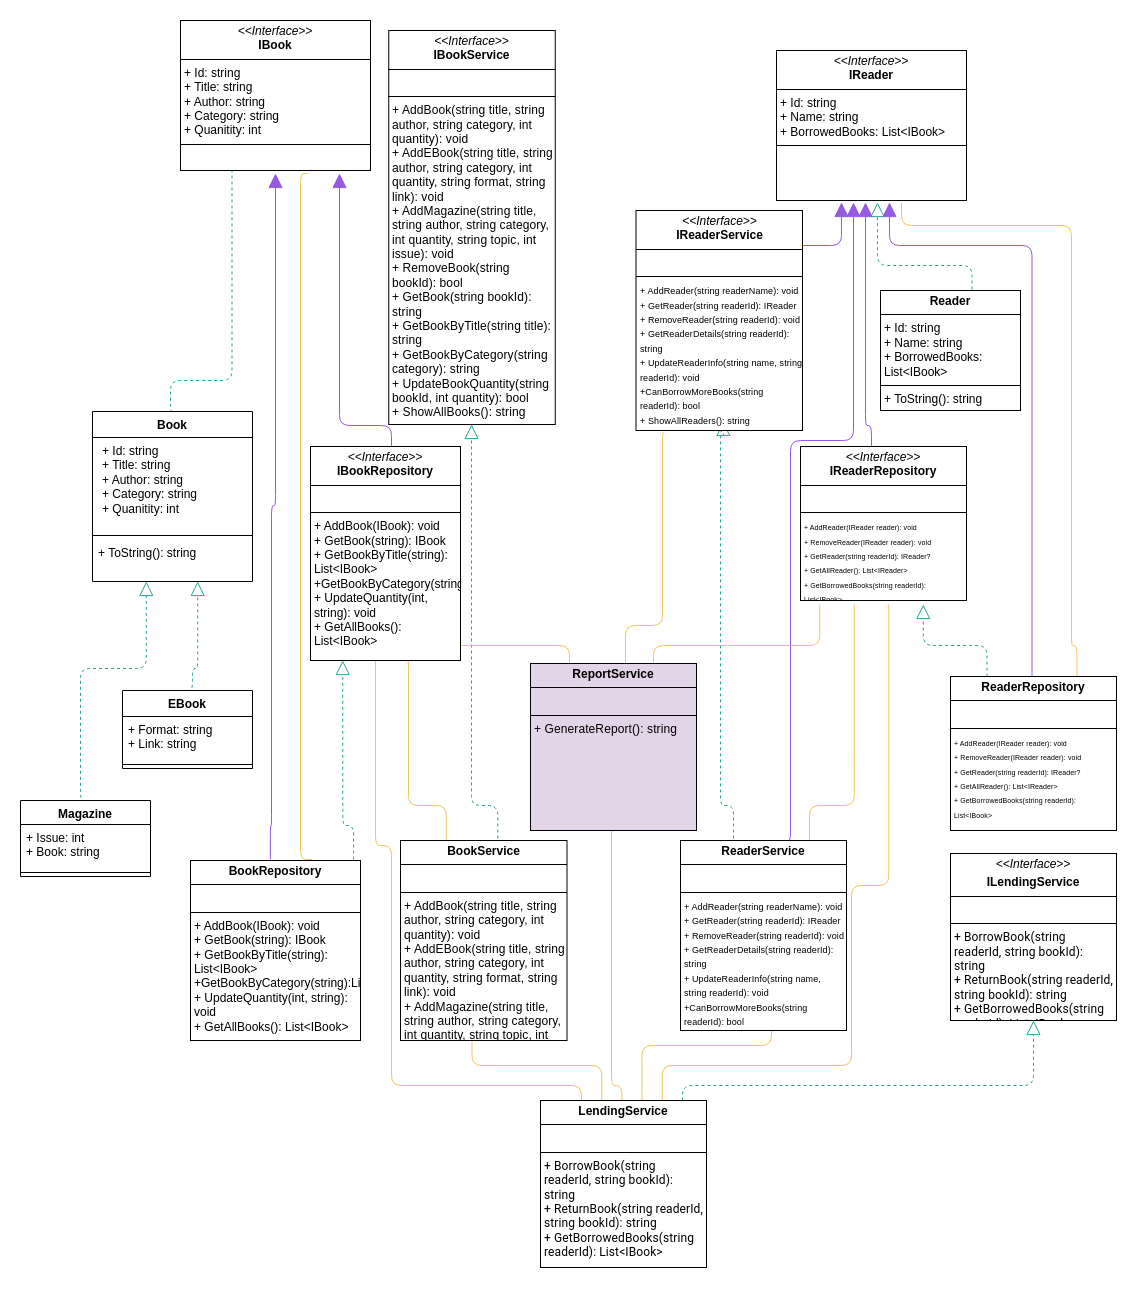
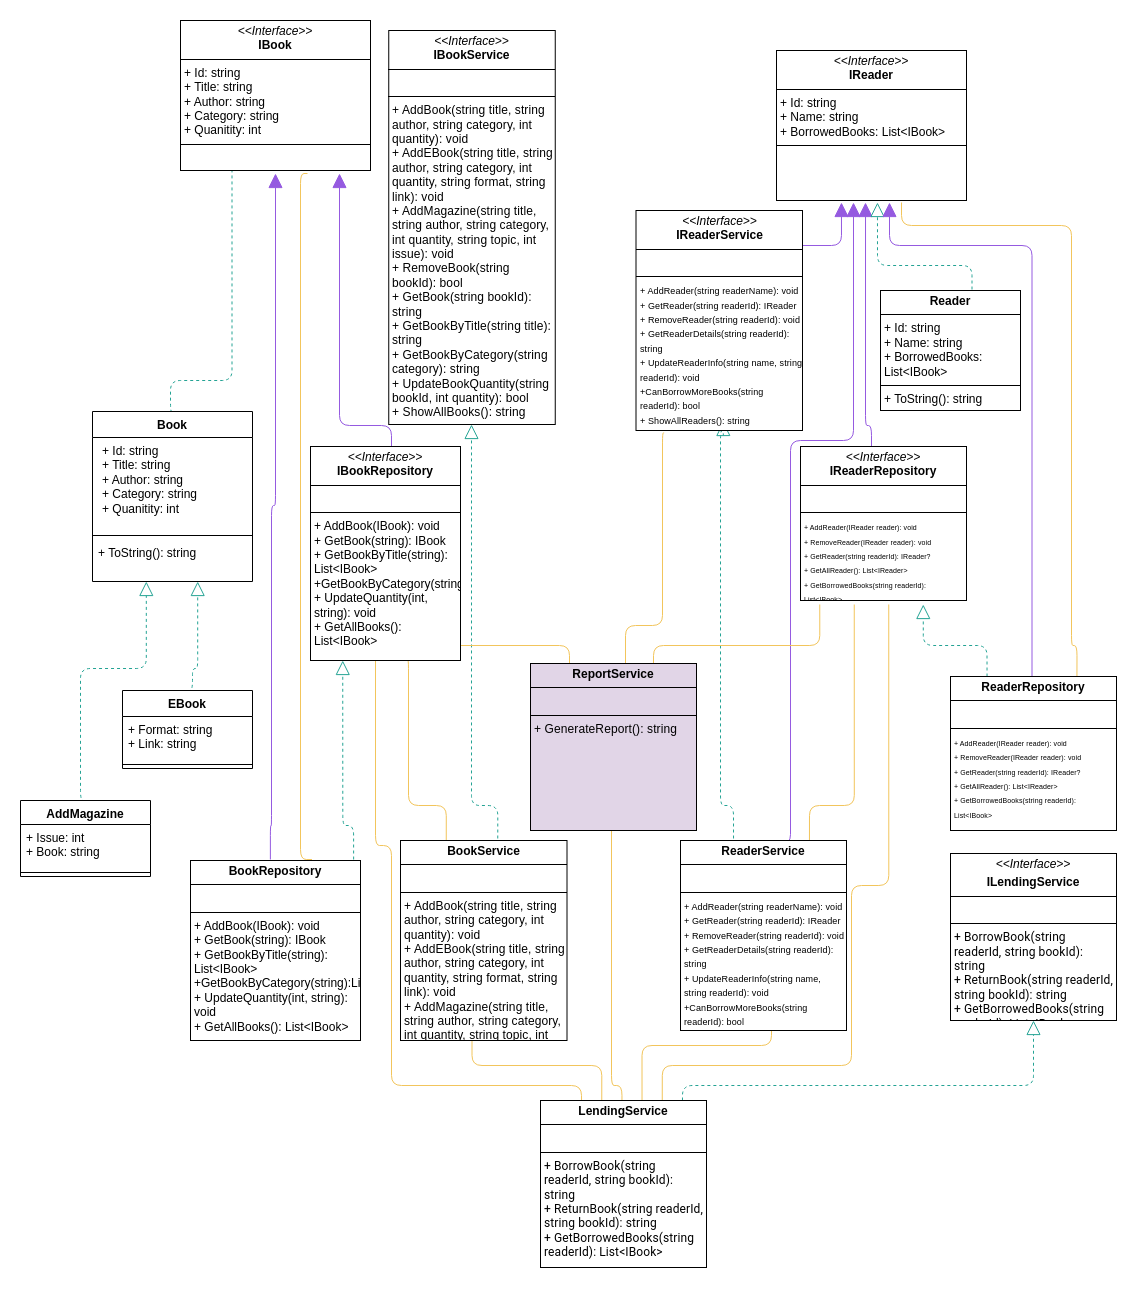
node "Magazine": label "Magazine" -> "AddMagazine"
